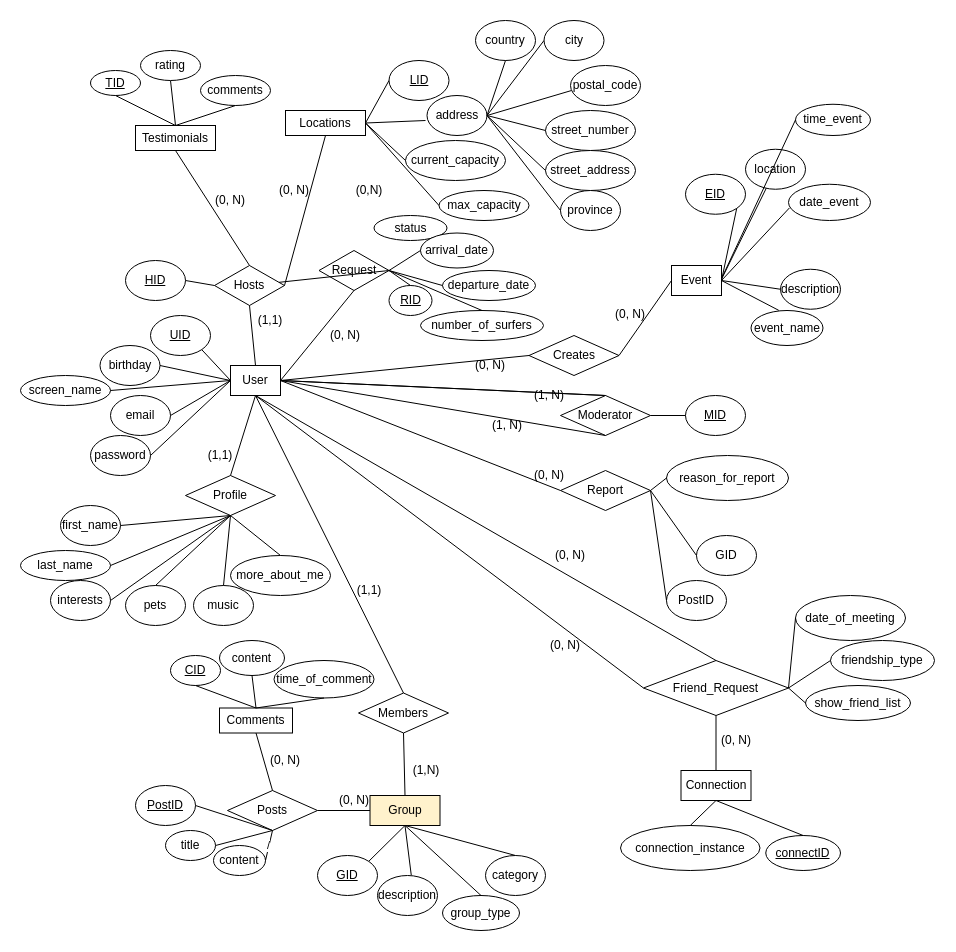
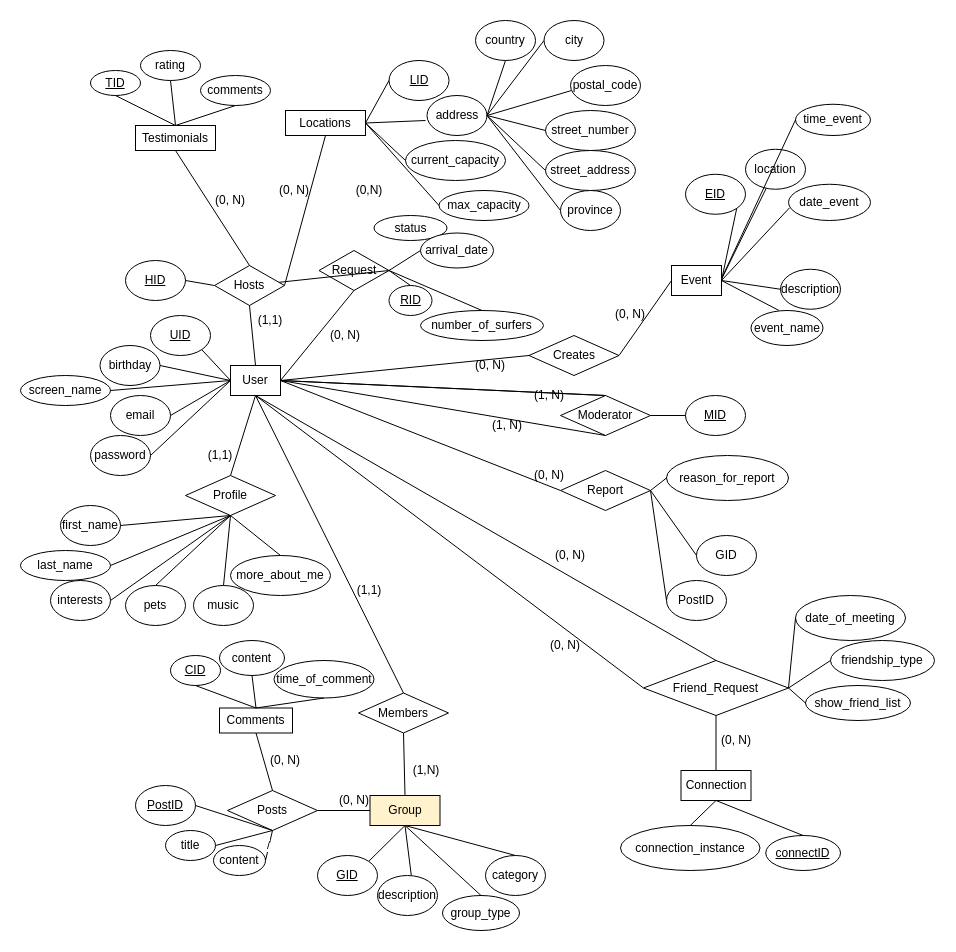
edge "Request" -- "departure_date": removed
node "departure_date": removed
